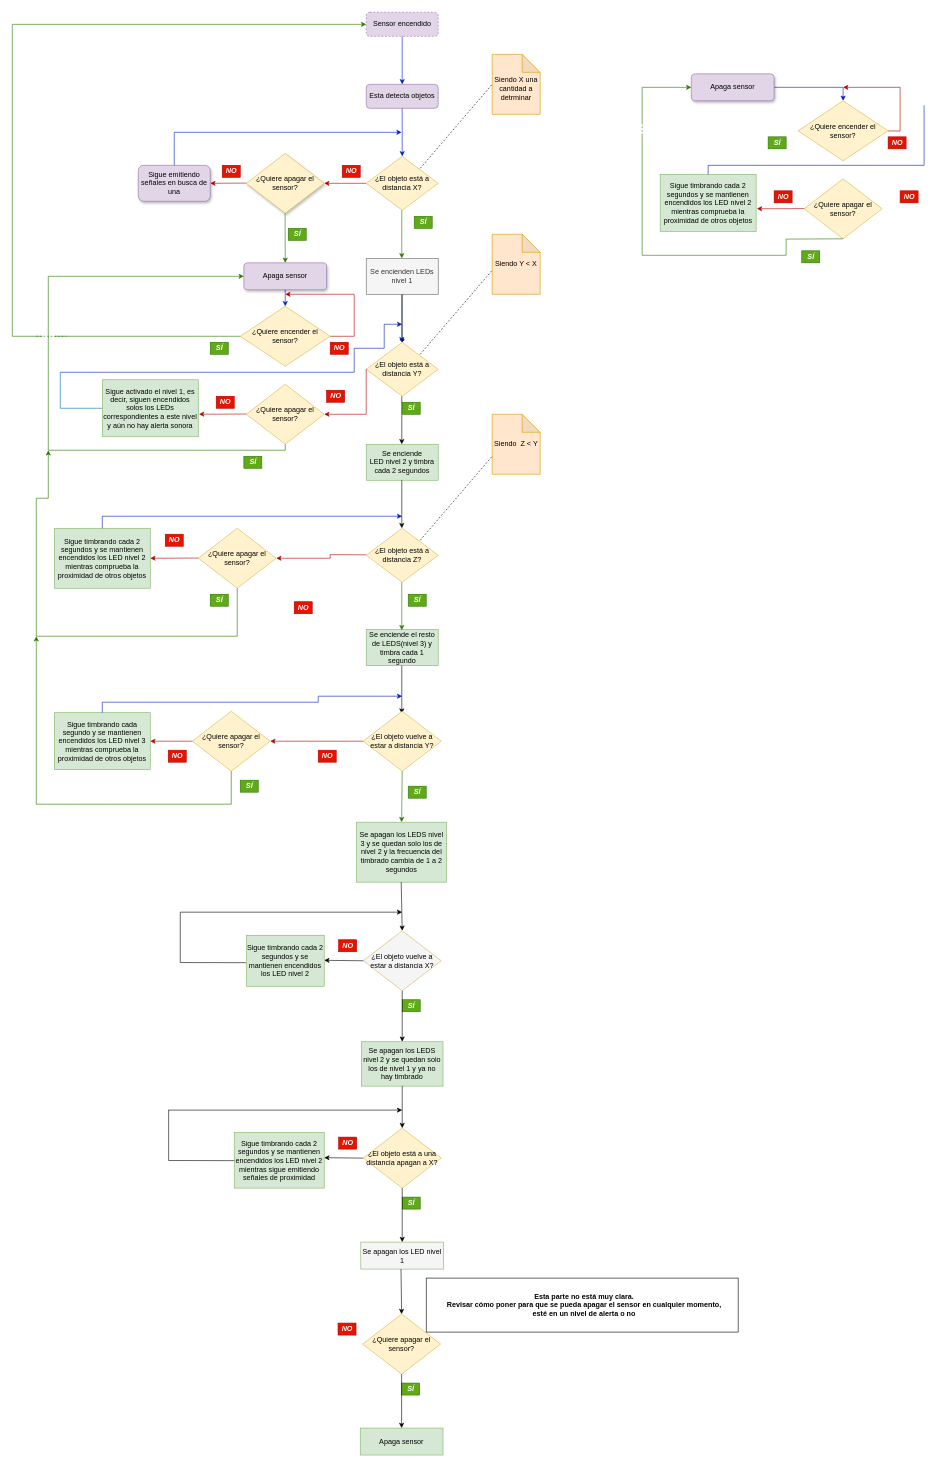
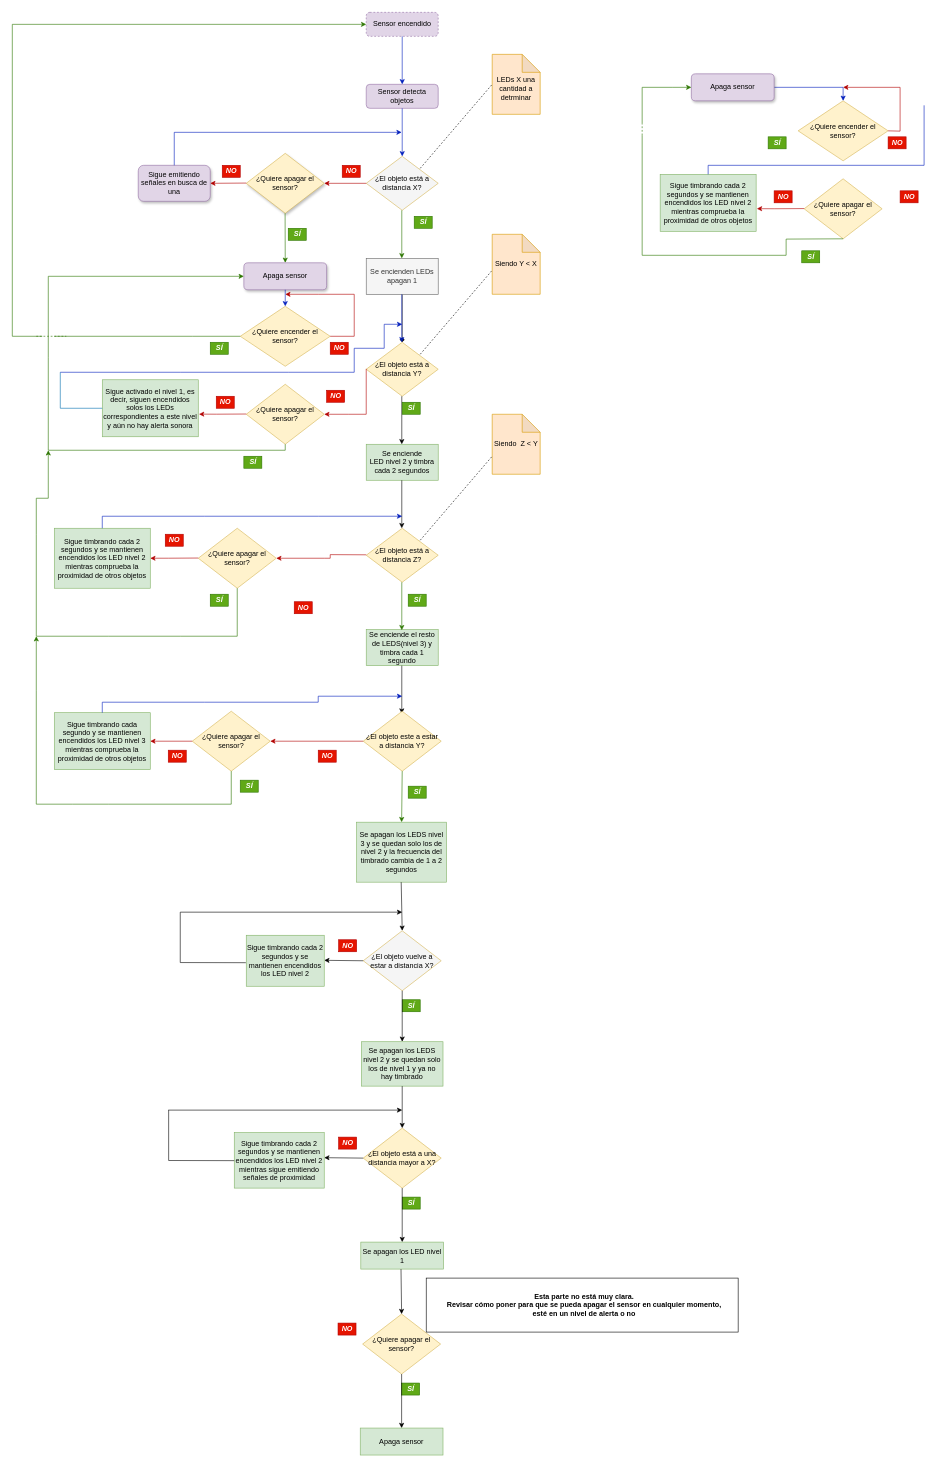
node "Siendo X una cantidad a detrminar": label "Siendo X una cantidad a detrminar" -> "LEDs X una cantidad a detrminar"
node "Esta detecta objetos": label "Esta detecta objetos" -> "Sensor detecta objetos"
node "¿El objeto está a distancia X?": fillcolor #fff2cc -> #f5f5f5
node "Se encienden LEDs nivel 1": label "Se encienden LEDs nivel 1" -> "Se encienden LEDs apagan 1"
node "¿El objeto vuelve a estar a distancia Y?": label "¿El objeto vuelve a estar a distancia Y?" -> "¿El objeto este a estar a distancia Y?"
node "¿El objeto está a una distancia apagan a X?": label "¿El objeto está a una distancia apagan a X?" -> "¿El objeto está a una distancia mayor a X?"
node "Se apagan los LED nivel 1": fillcolor #f5f5f5 -> #d5e8d4
